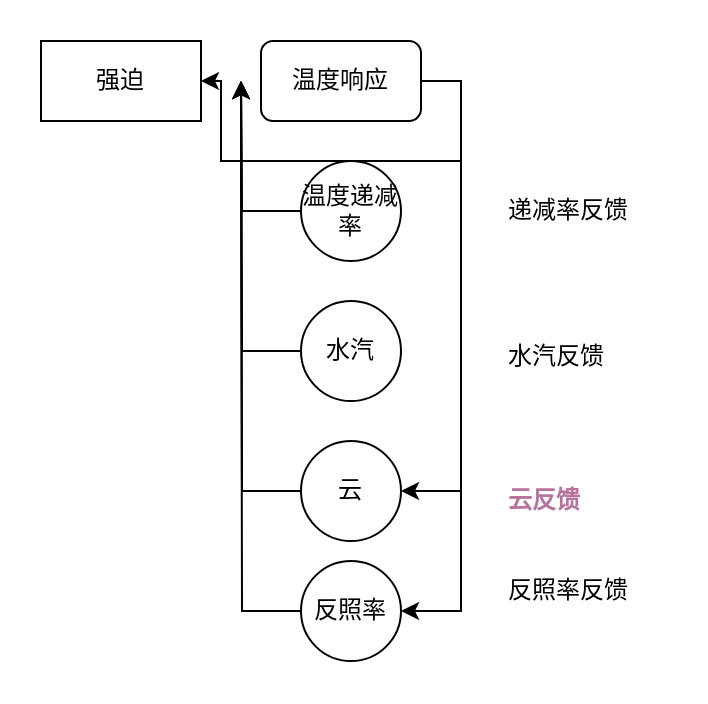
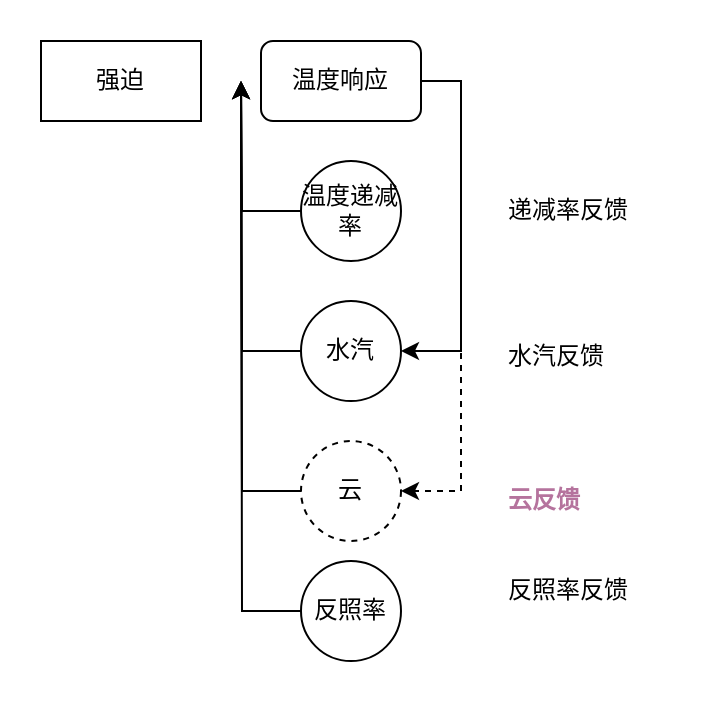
edge "温度响应" -> "强迫": now "温度响应" -> "水汽"
node "云": style solid -> dashed
edge "温度响应" -> "云": style solid -> dashed
edge "温度响应" -> "反照率": removed
